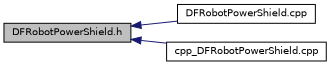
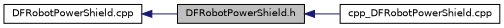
edge "DFRobotPowerShield.cpp" -> "DFRobotPowerShield.h": reversed
